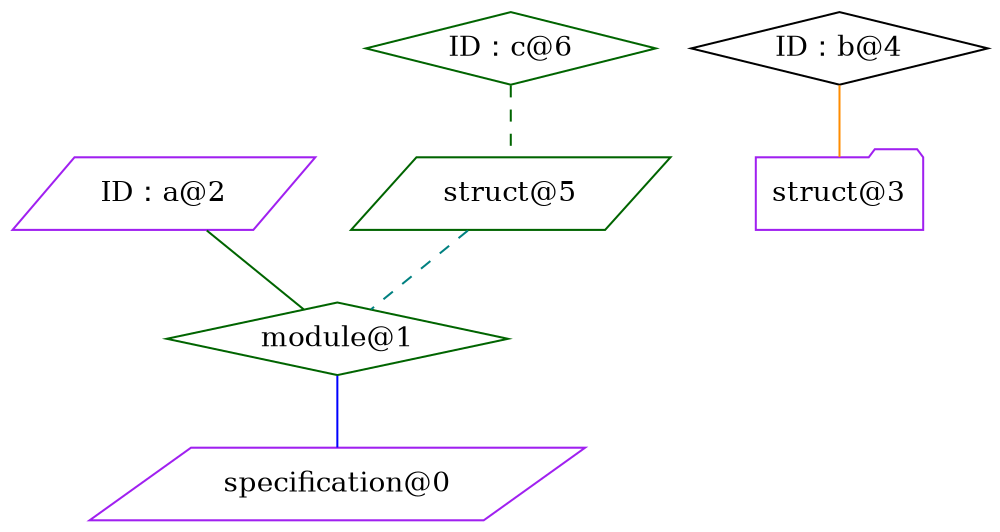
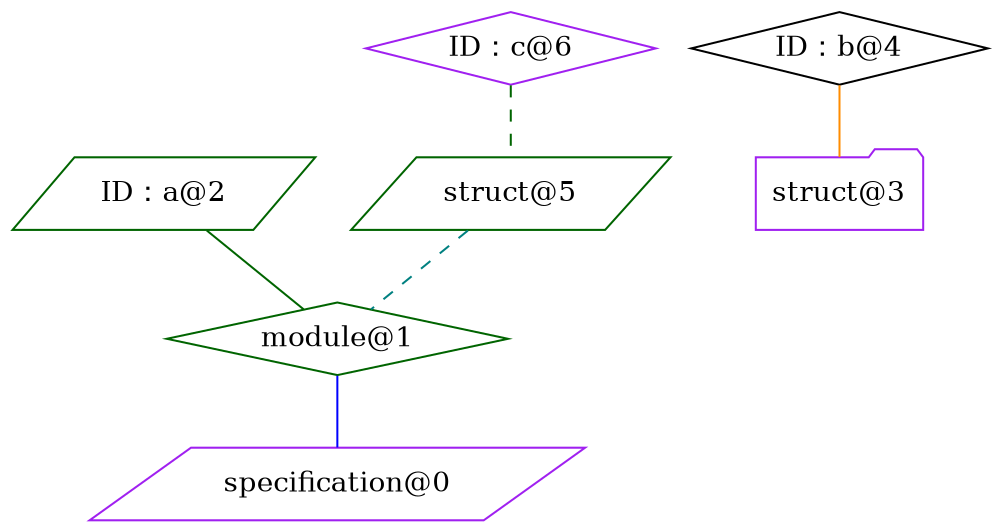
node "ID：c@6": color darkgreen -> purple
node "ID：a@2": color purple -> darkgreen
